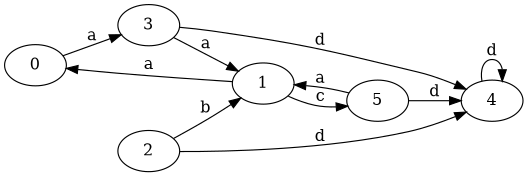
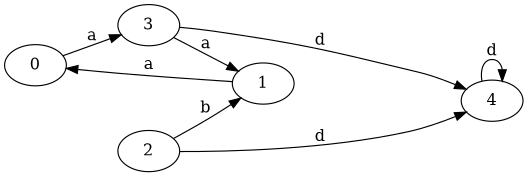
node "5": removed
